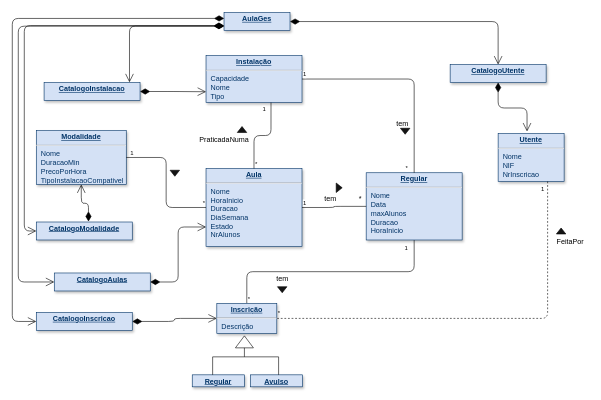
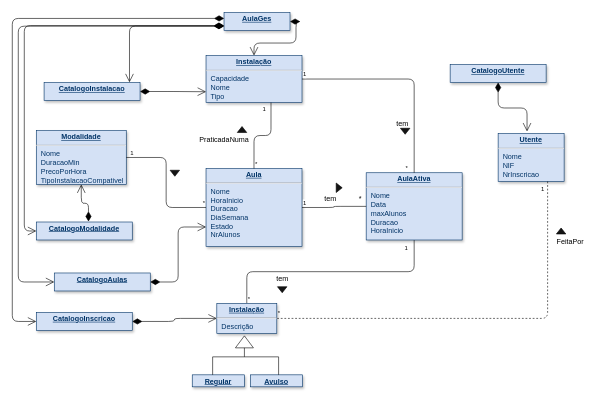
edge "AulaGes" -- "CatalogoUtente": now "AulaGes" -- "Instalação Capacidade Nome Tipo"
node "Regular Nome Data maxAlunos Duracao HoraInicio": label "Regular Nome Data maxAlunos Duracao HoraInicio" -> "AulaAtiva Nome Data maxAlunos Duracao HoraInicio"
node "Inscrição Descrição": label "Inscrição Descrição" -> "Instalação Descrição"
